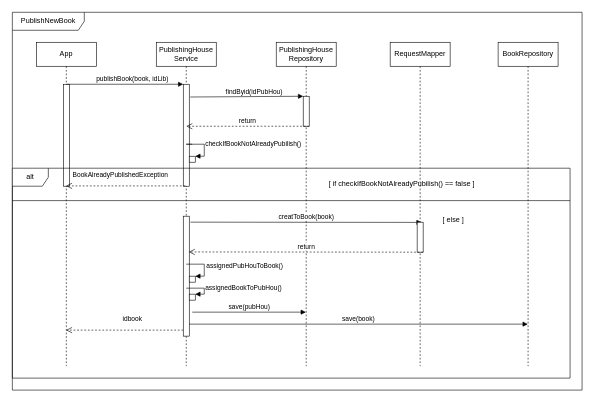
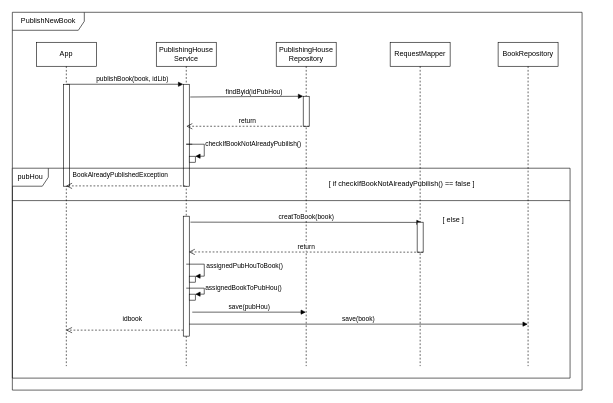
node "alt": label "alt" -> "pubHou"
